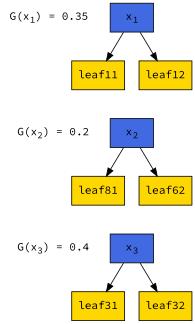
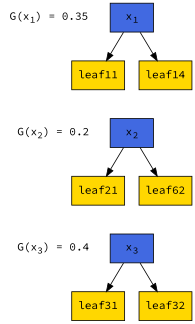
node "leaf12": label "leaf12" -> "leaf14"
node "leaf81": label "leaf81" -> "leaf21"
